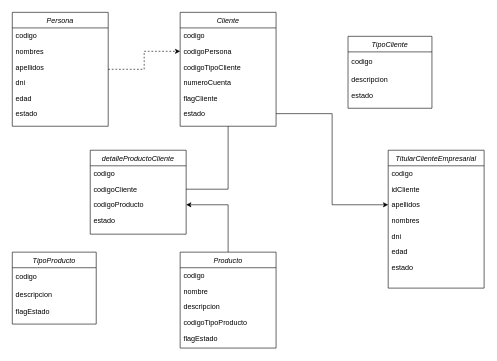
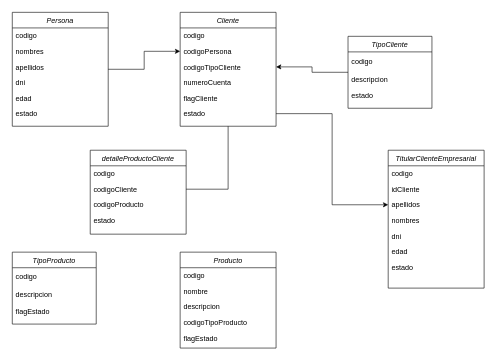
edge "Persona" -> "codigoPersona": style dashed -> solid
edge "TipoCliente" -> "codigoTipoCliente": added
edge "Producto" -> "codigoProducto": removed
